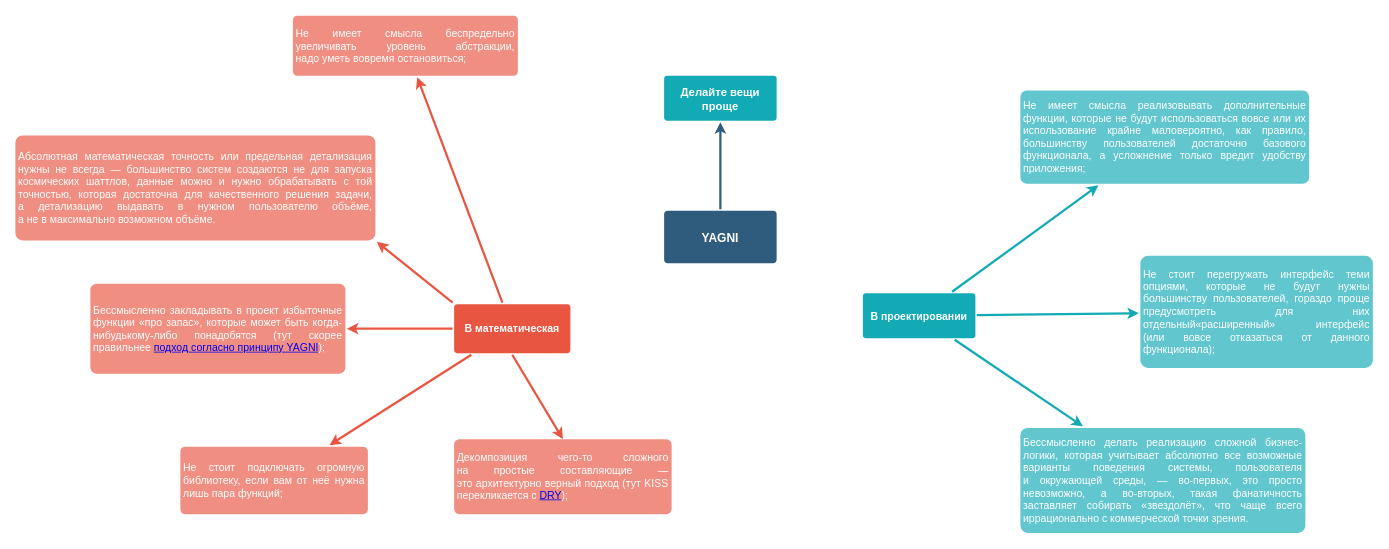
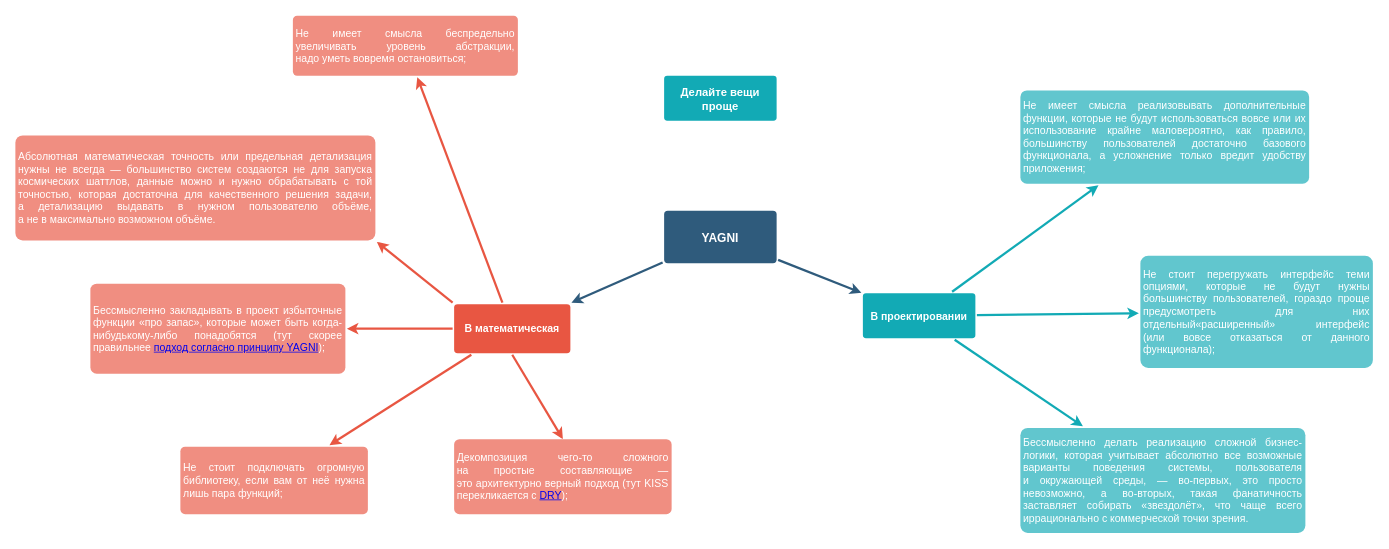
edge "YAGNI" -> "Делайте вещи проще": removed
edge "YAGNI" -> "В проектировании": added
edge "YAGNI" -> "В математическая": added
